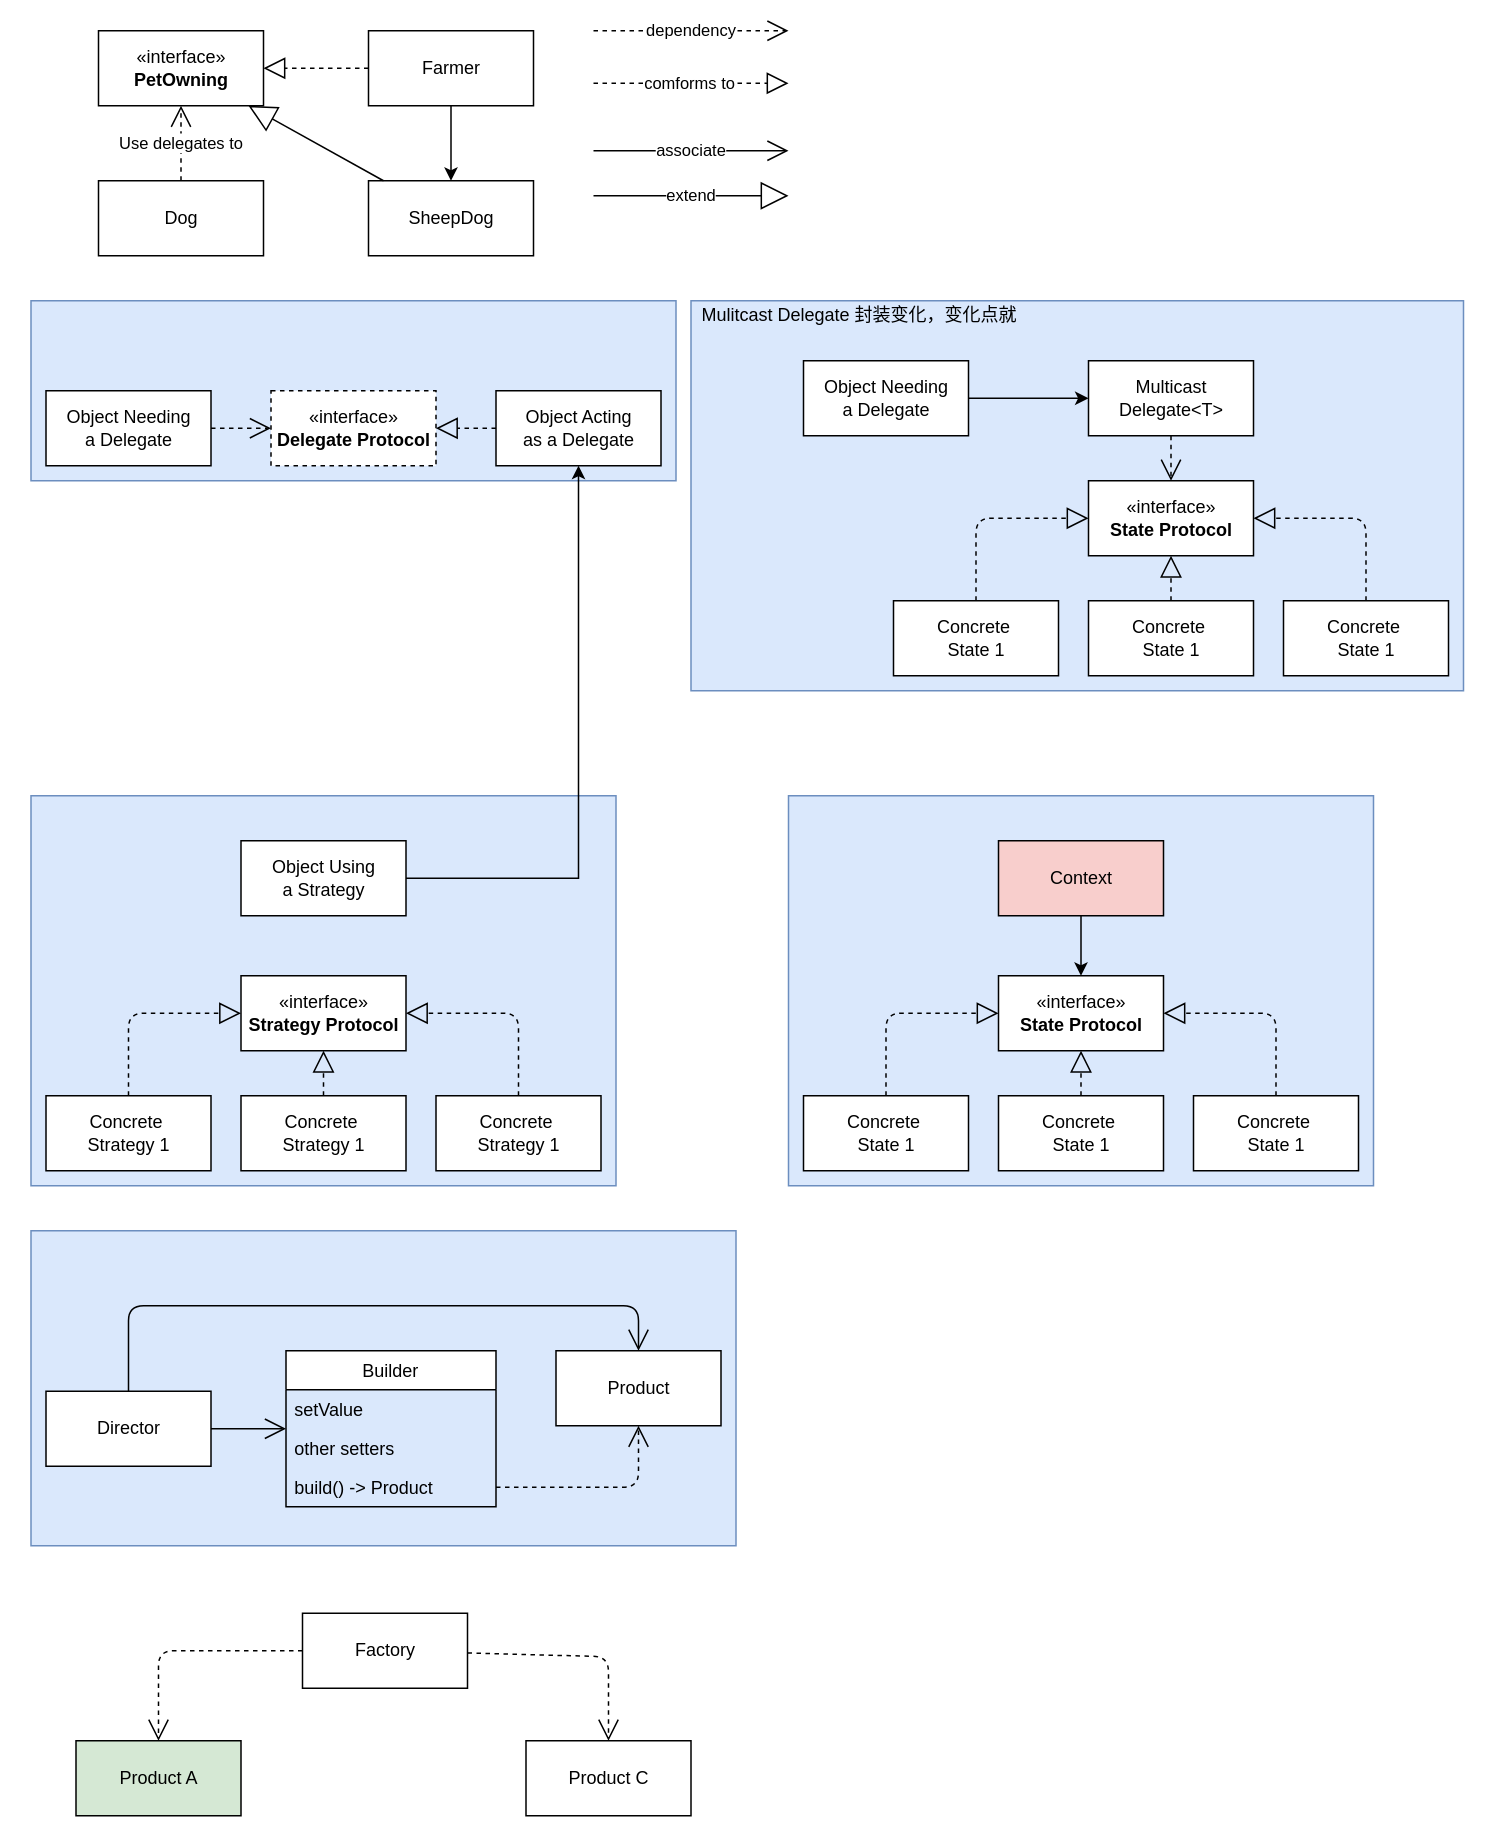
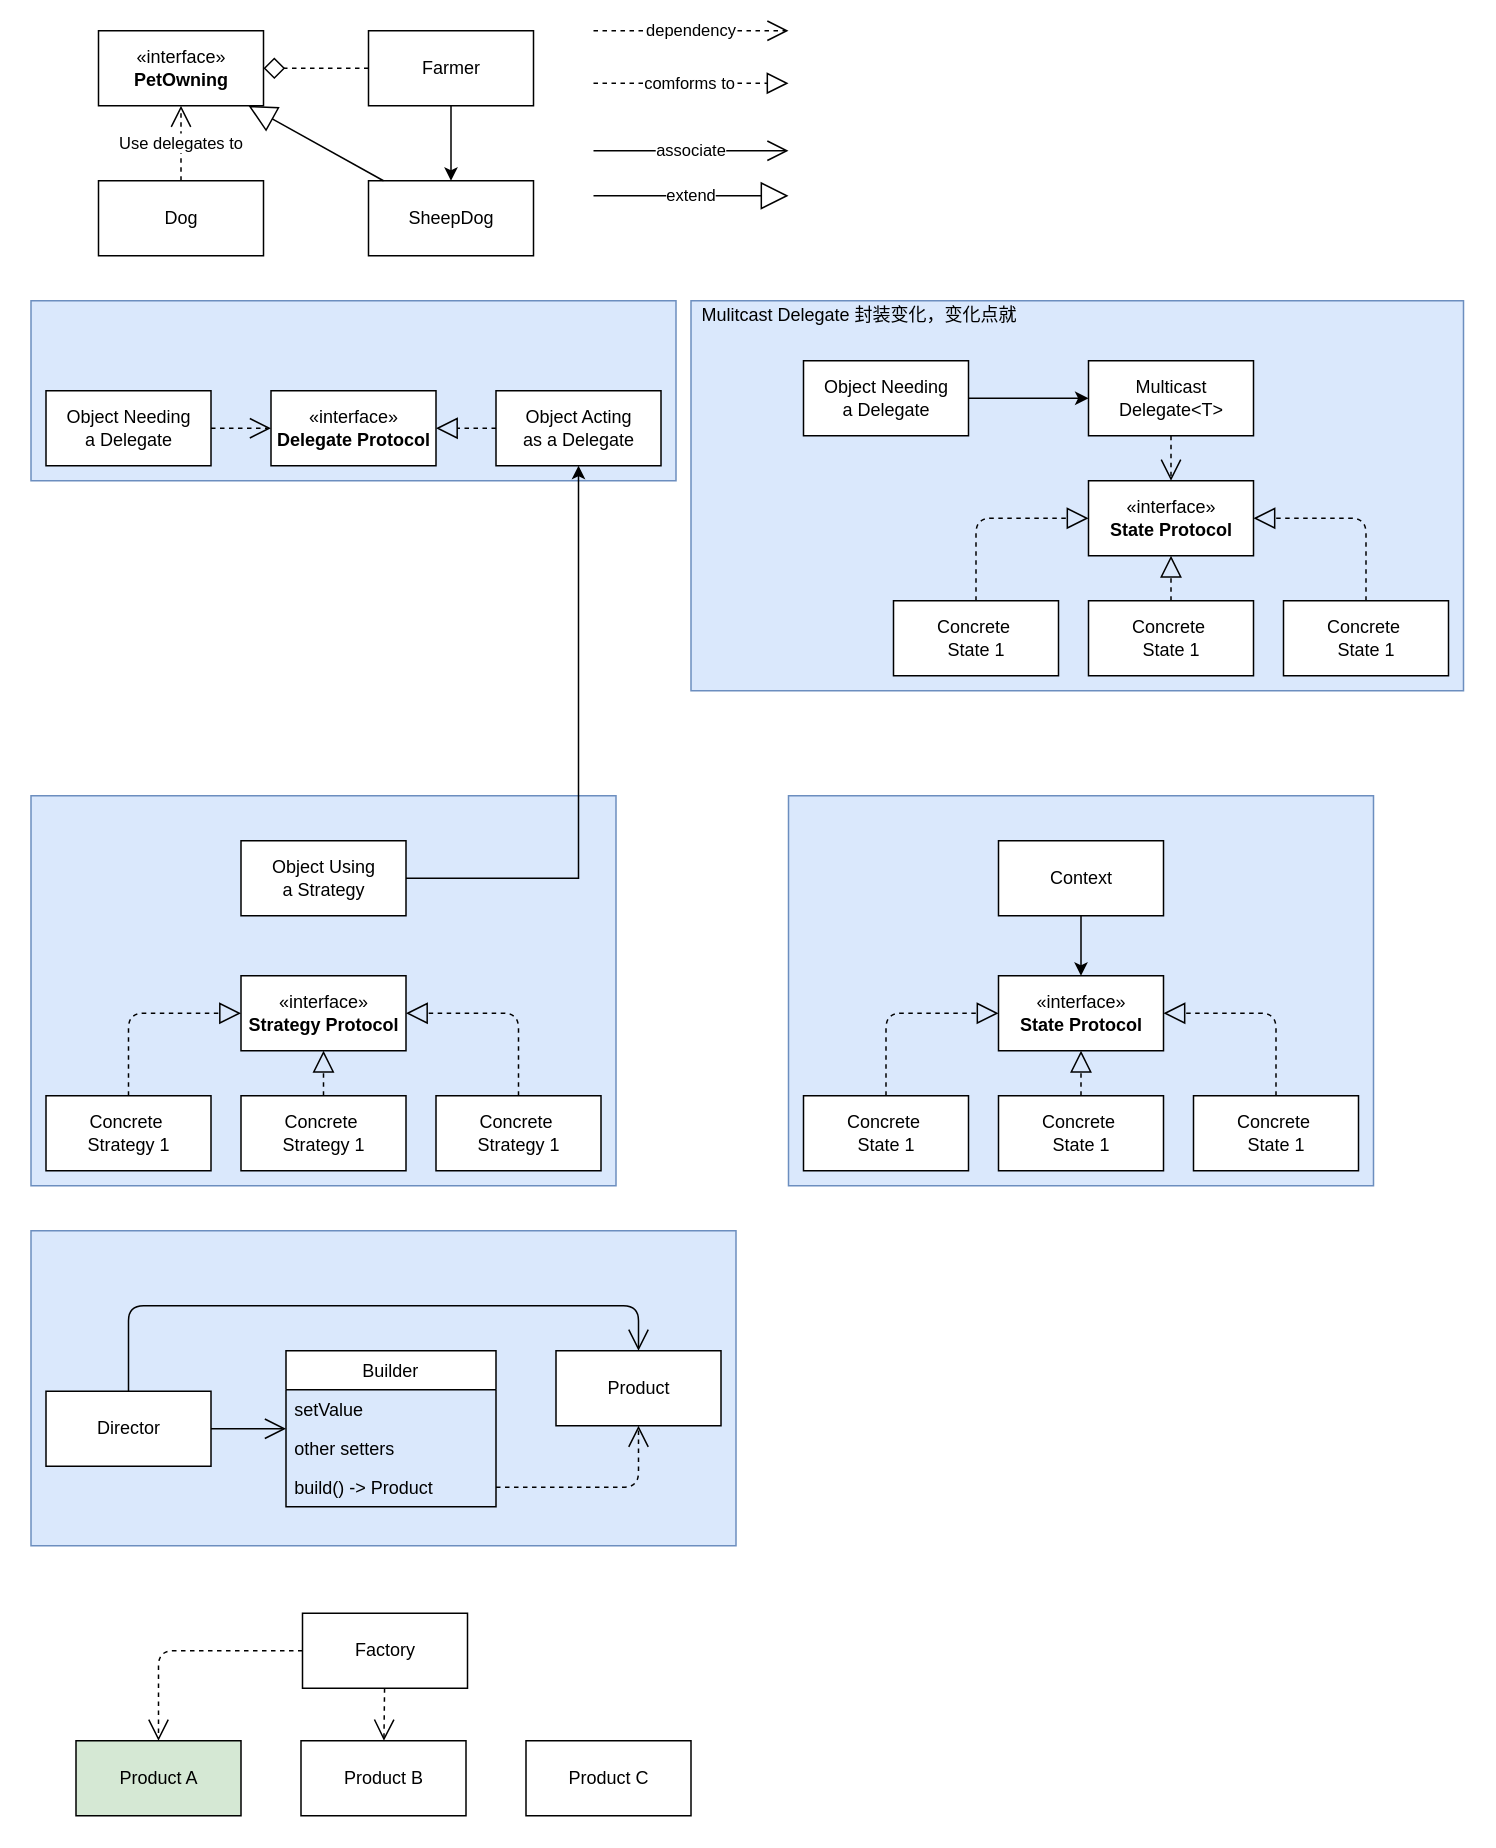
edge "Farmer" -> "«interface» PetOwning": arrowhead block -> diamond
node "«interface» Delegate Protocol": style dashed -> solid
node "Context": fillcolor #f8cecc -> #ffffff
edge "Factory" -> "Product C": removed
edge "Factory" -> "Product B": added
node "Product B": added
